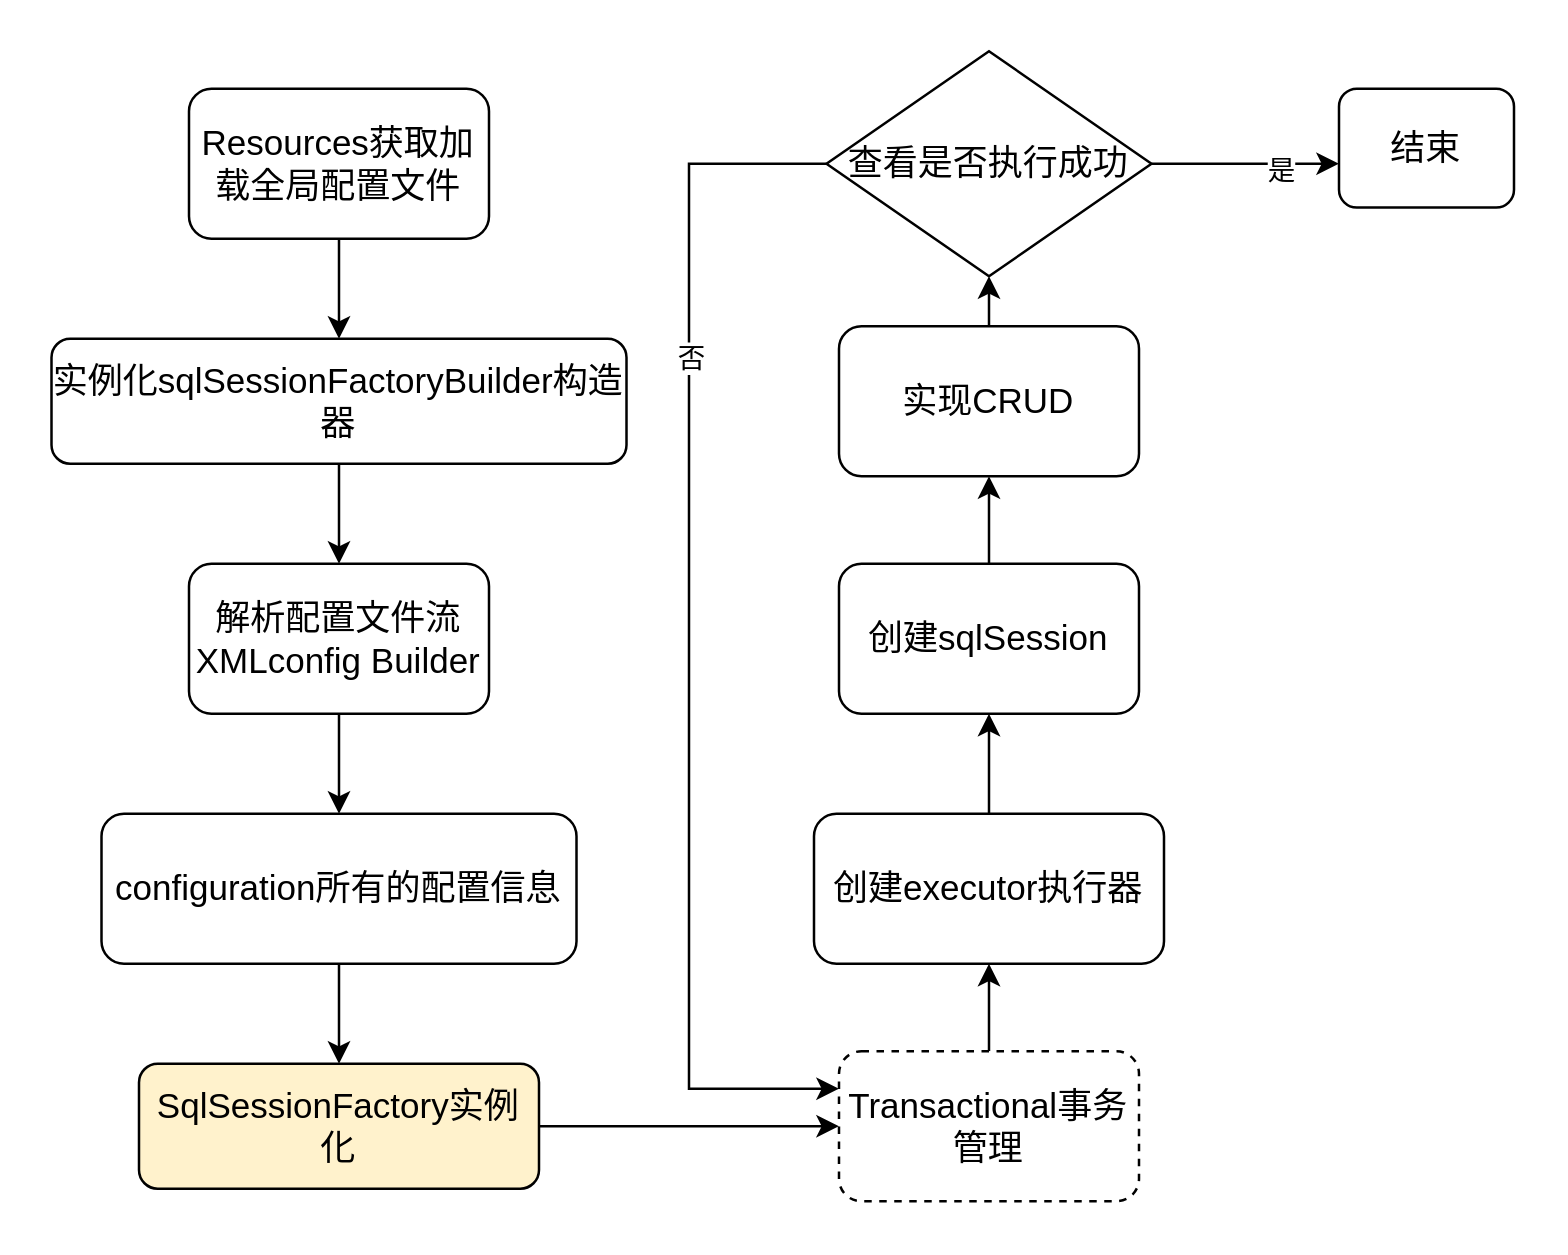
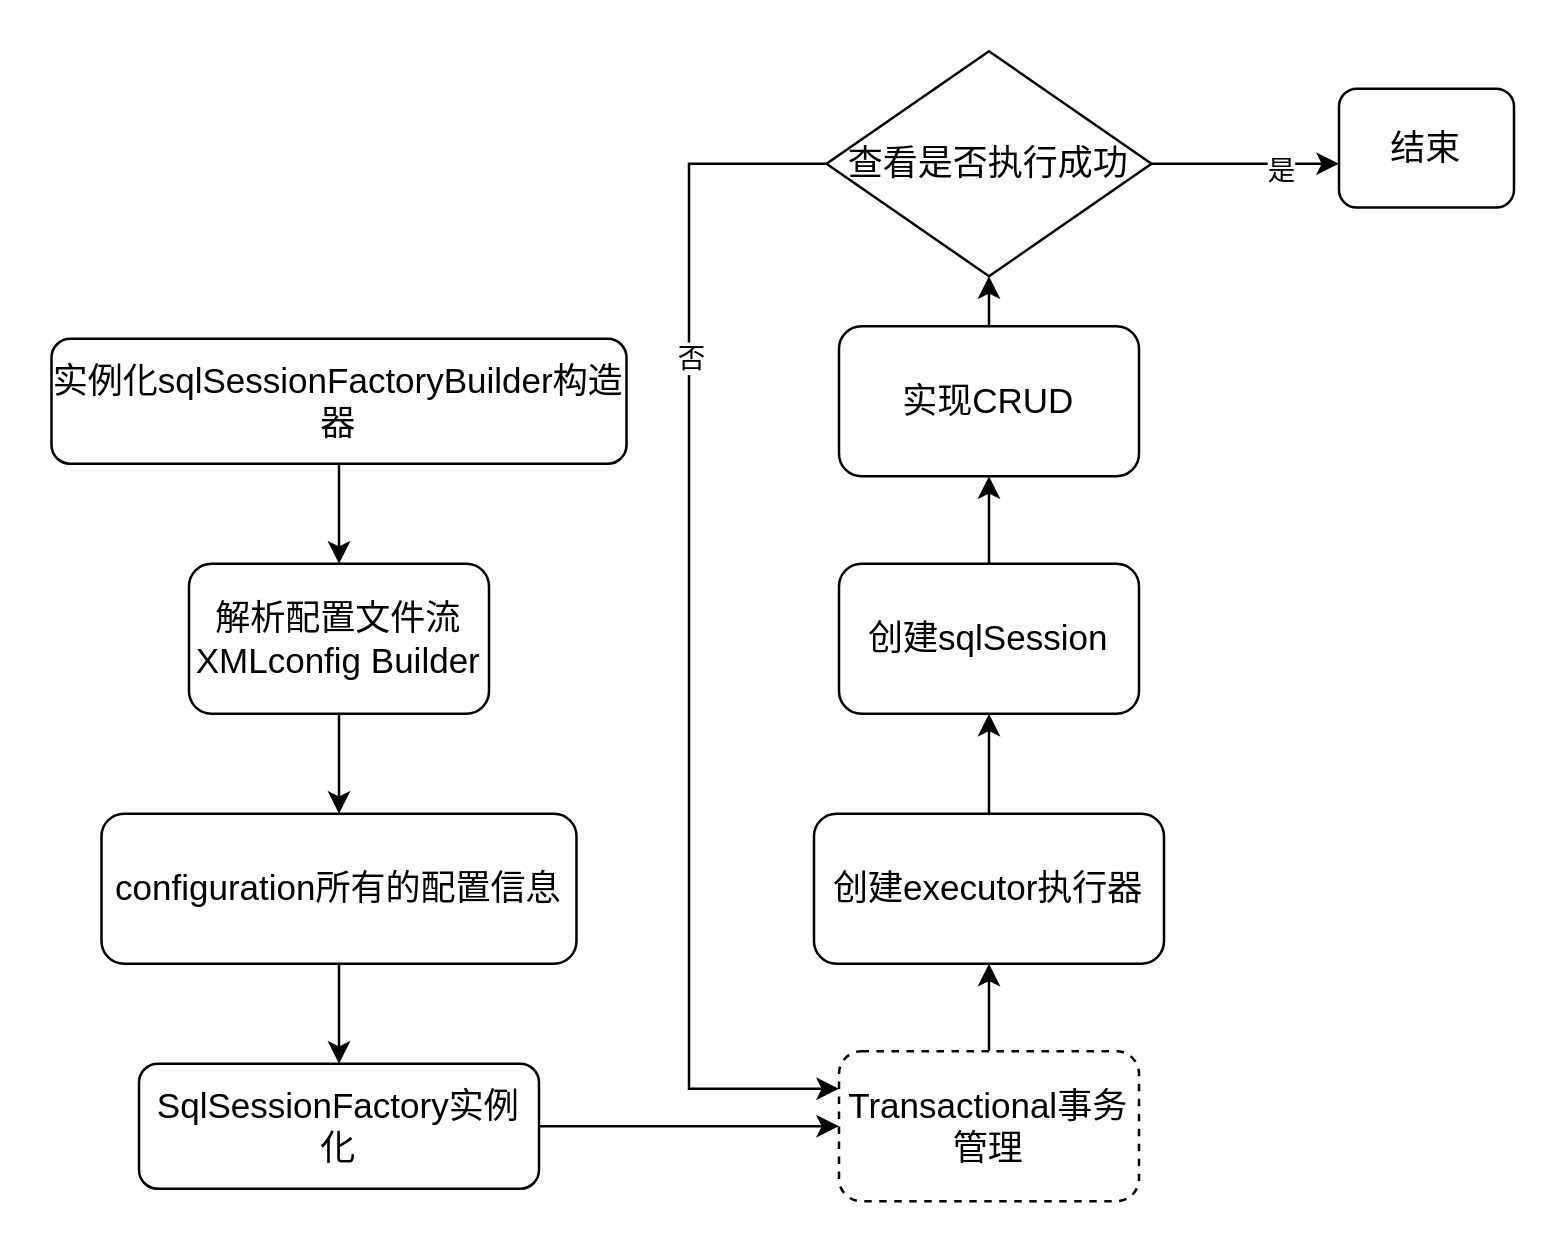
node "Resources获取加载全局配置文件": removed
edge "Resources获取加载全局配置文件" -> "实例化sqlSessionFactoryBuilder构造器": removed
node "SqlSessionFactory实例化": fillcolor #fff2cc -> #ffffff
